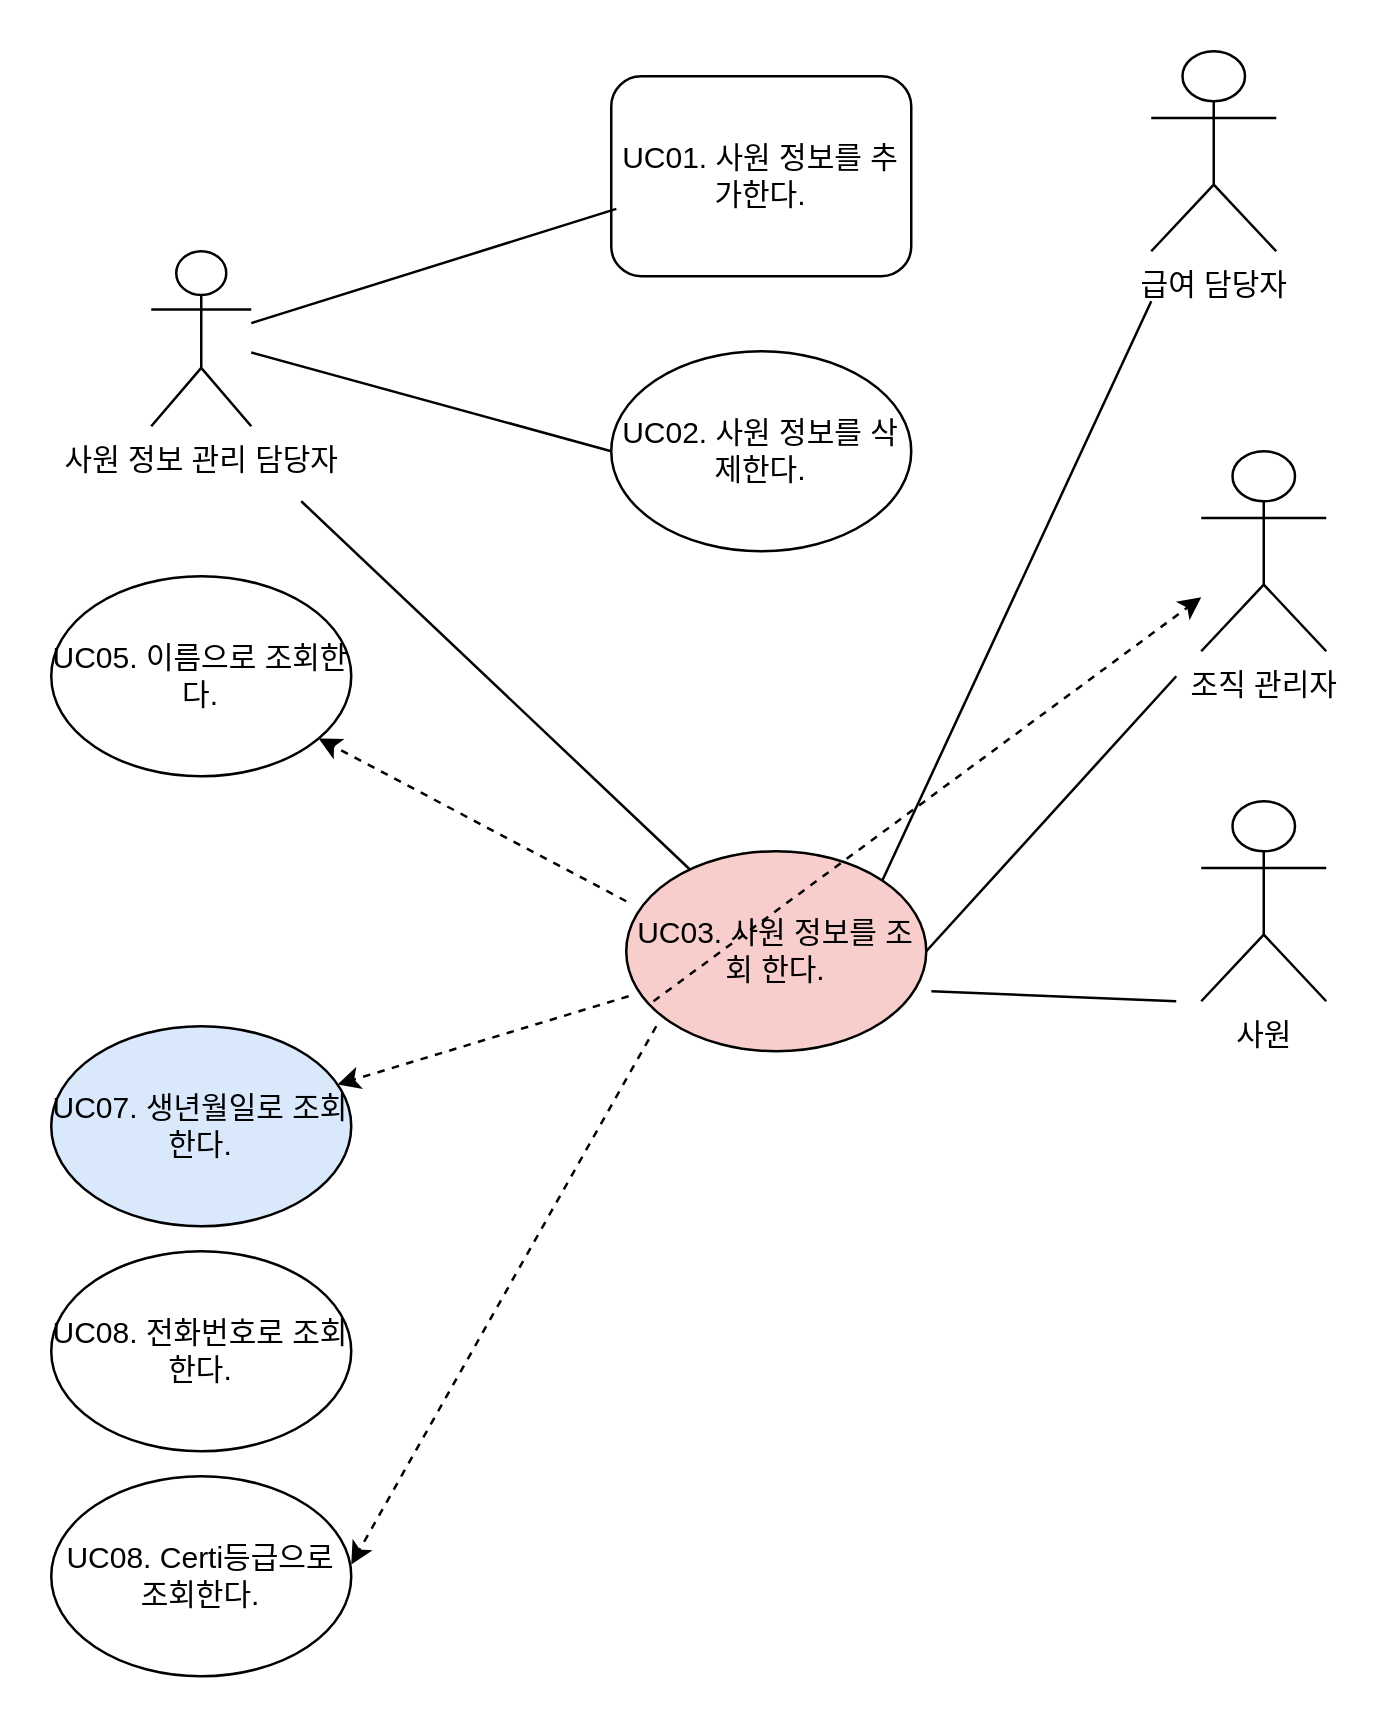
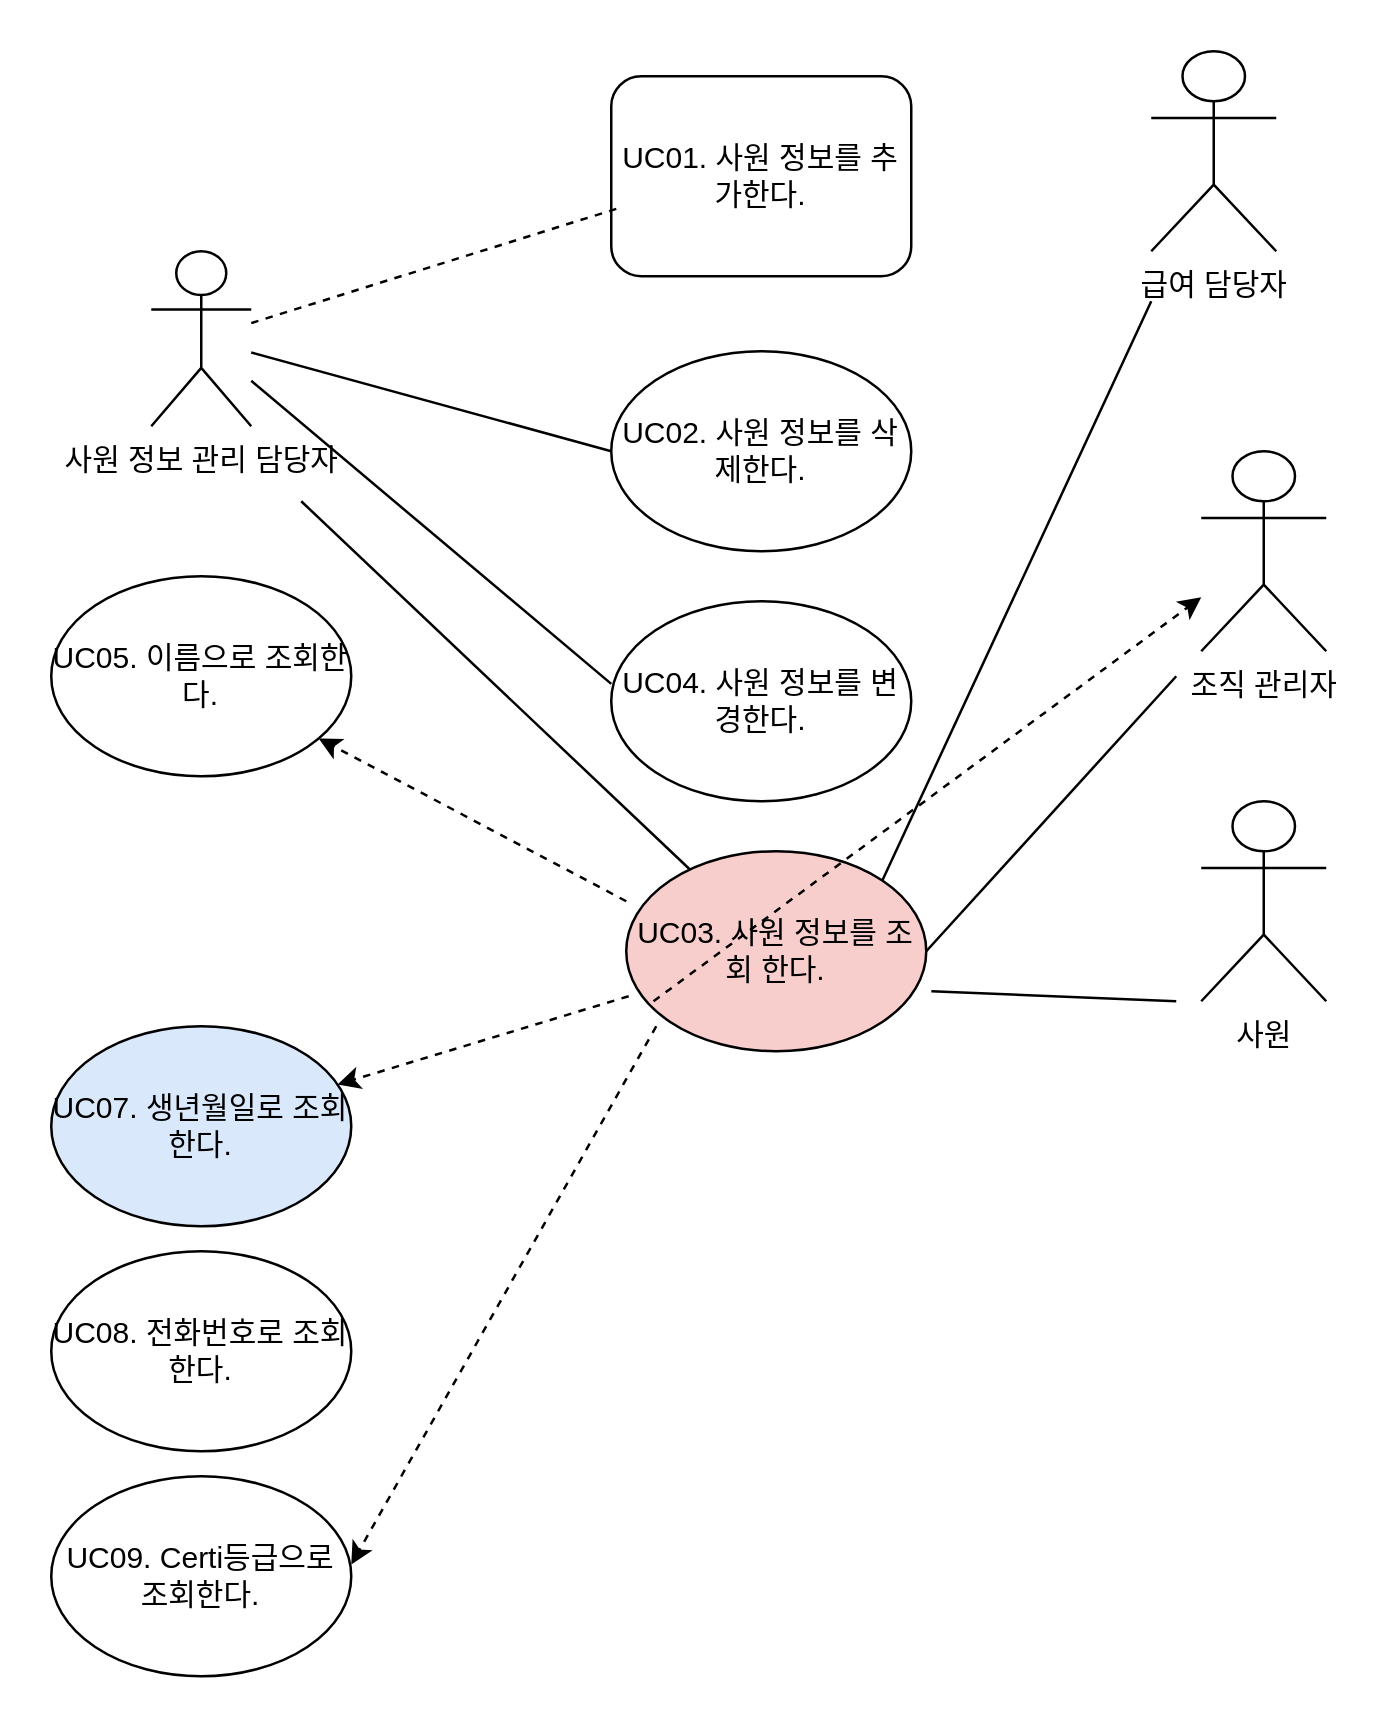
edge "UC01. 사원 정보를 추가한다." -- "사원 정보 관리 담당자": style solid -> dashed
edge "사원 정보 관리 담당자" -- "UC04. 사원 정보를 변경한다.": added
node "UC04. 사원 정보를 변경한다.": added
node "UC08. Certi등급으로 조회한다.": label "UC08. Certi등급으로 조회한다." -> "UC09. Certi등급으로 조회한다."
